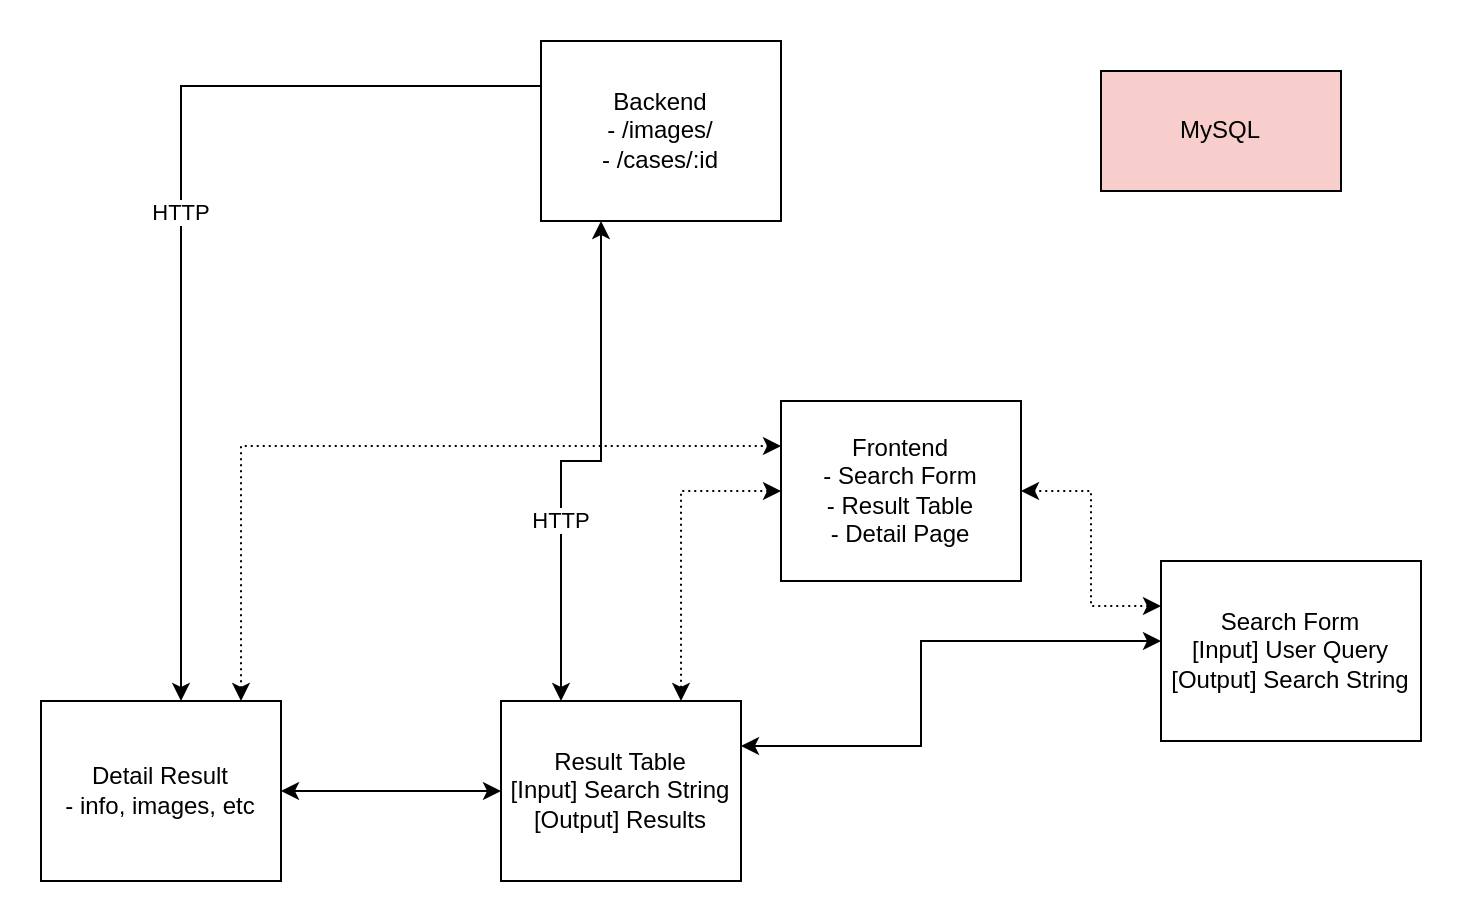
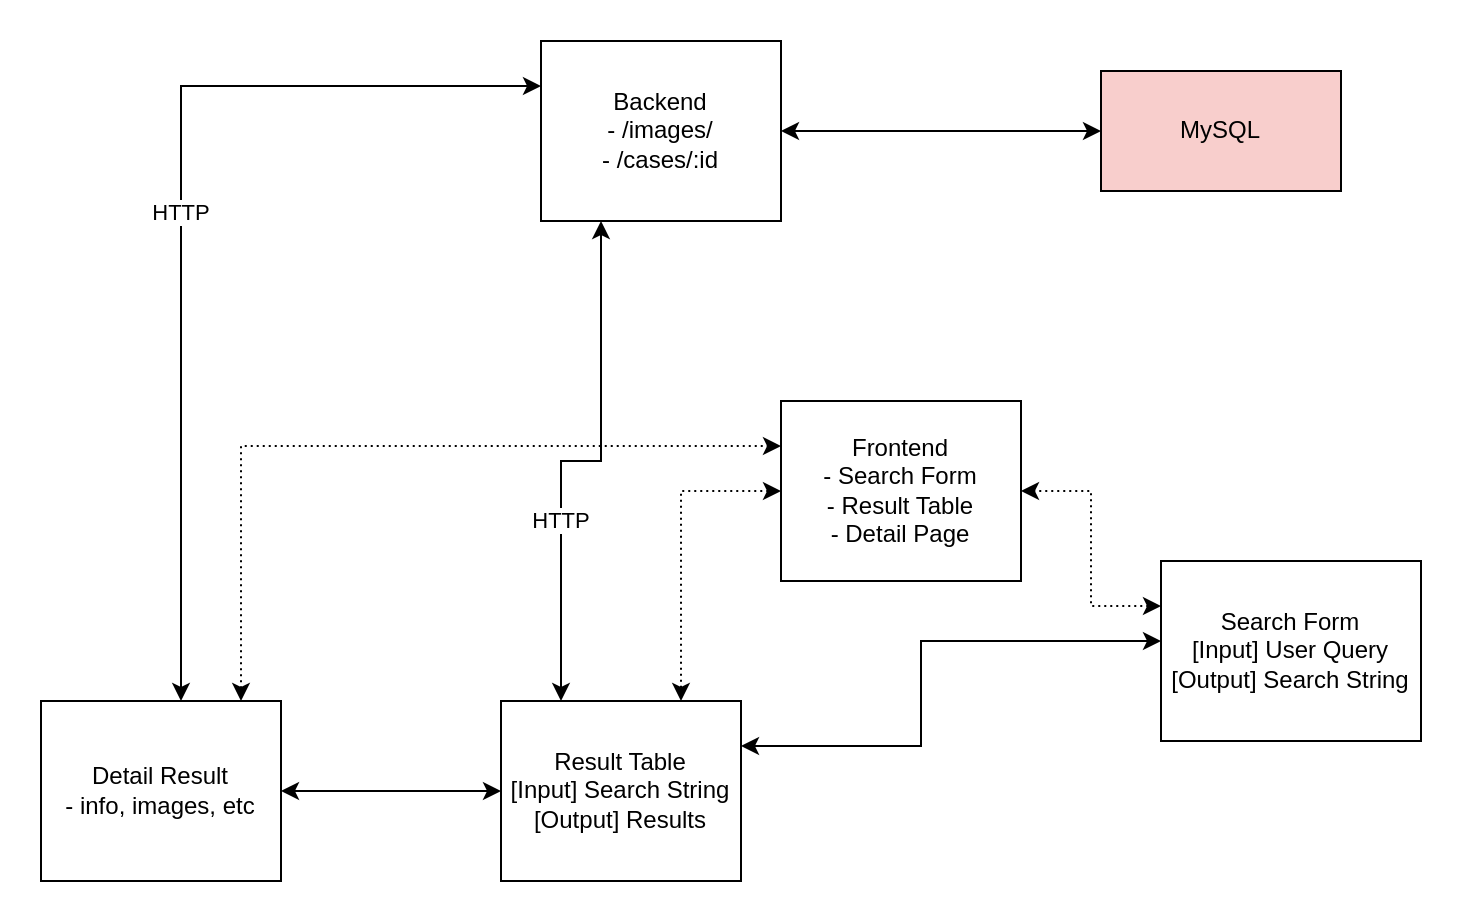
edge "Backend - /images/ - /cases/:id" -> "Detail Result - info, images, etc": arrowhead none -> classic
edge "Backend - /images/ - /cases/:id" -- "MySQL": added
